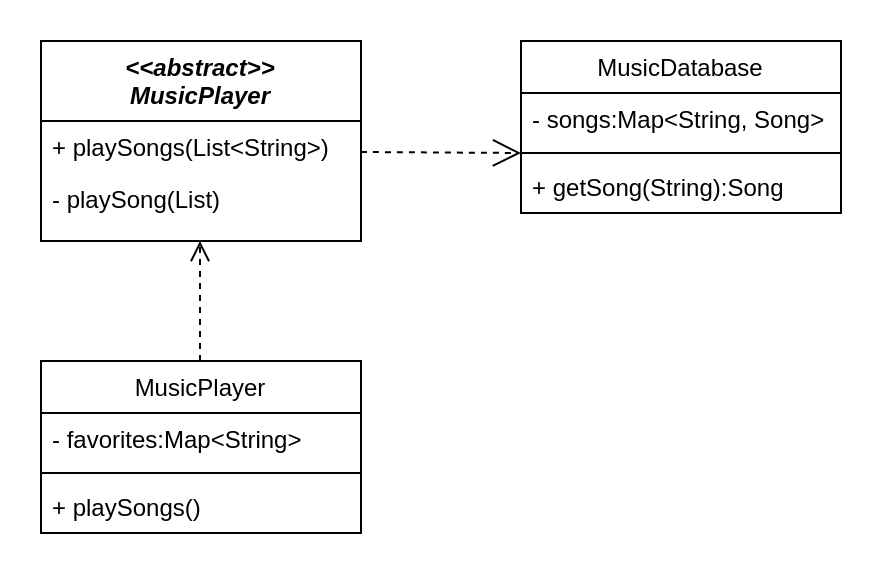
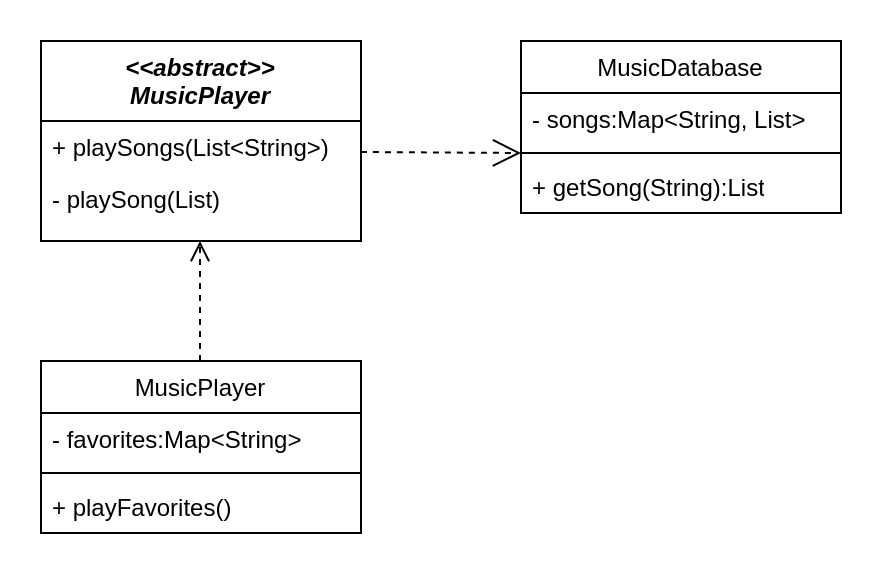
node "- songs:Map<String, Song>": label "- songs:Map<String, Song>" -> "- songs:Map<String, List>"
node "+ getSong(String):Song": label "+ getSong(String):Song" -> "+ getSong(String):List"
node "+ playSongs()": label "+ playSongs()" -> "+ playFavorites()"
